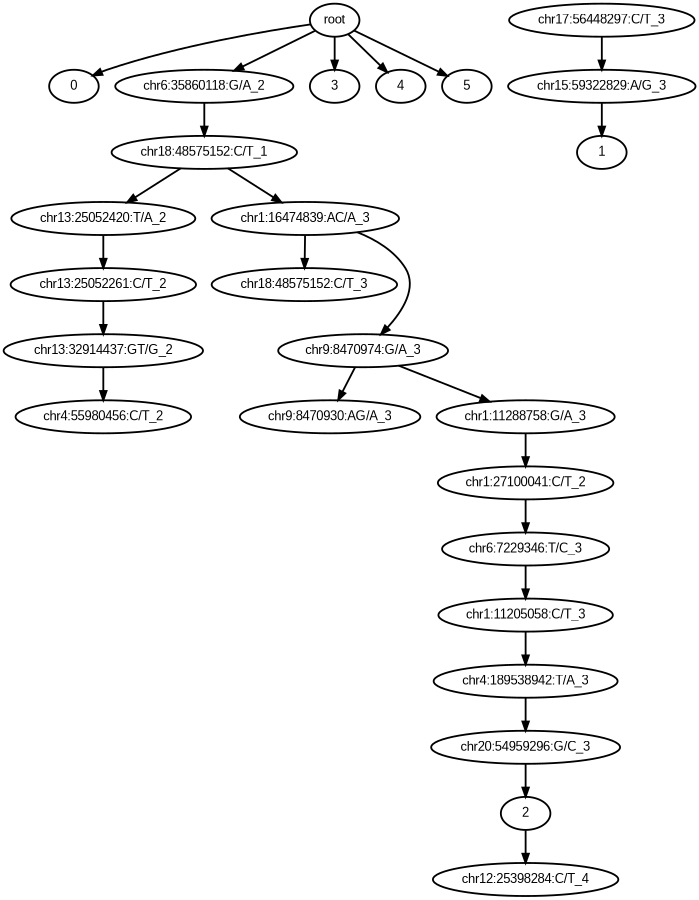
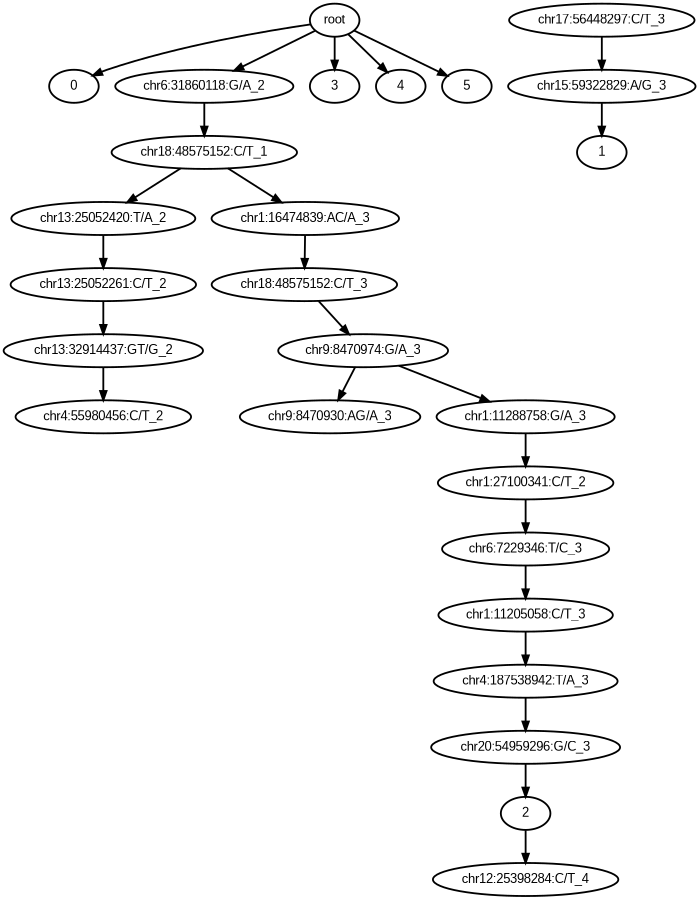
node "chr6:35860118:G/A_2": label "chr6:35860118:G/A_2" -> "chr6:31860118:G/A_2"
edge "chr1:16474839:AC/A_3" -> "chr9:8470974:G/A_3": now "chr18:48575152:C/T_3" -> "chr9:8470974:G/A_3"
node "chr1:27100041:C/T_2": label "chr1:27100041:C/T_2" -> "chr1:27100341:C/T_2"
node "chr4:189538942:T/A_3": label "chr4:189538942:T/A_3" -> "chr4:187538942:T/A_3"
